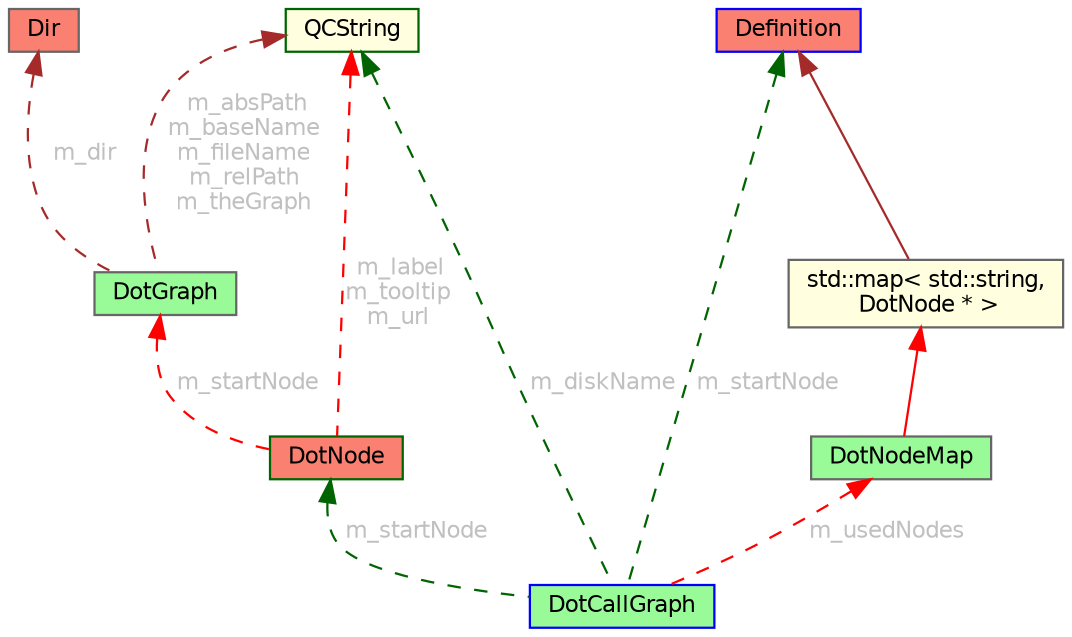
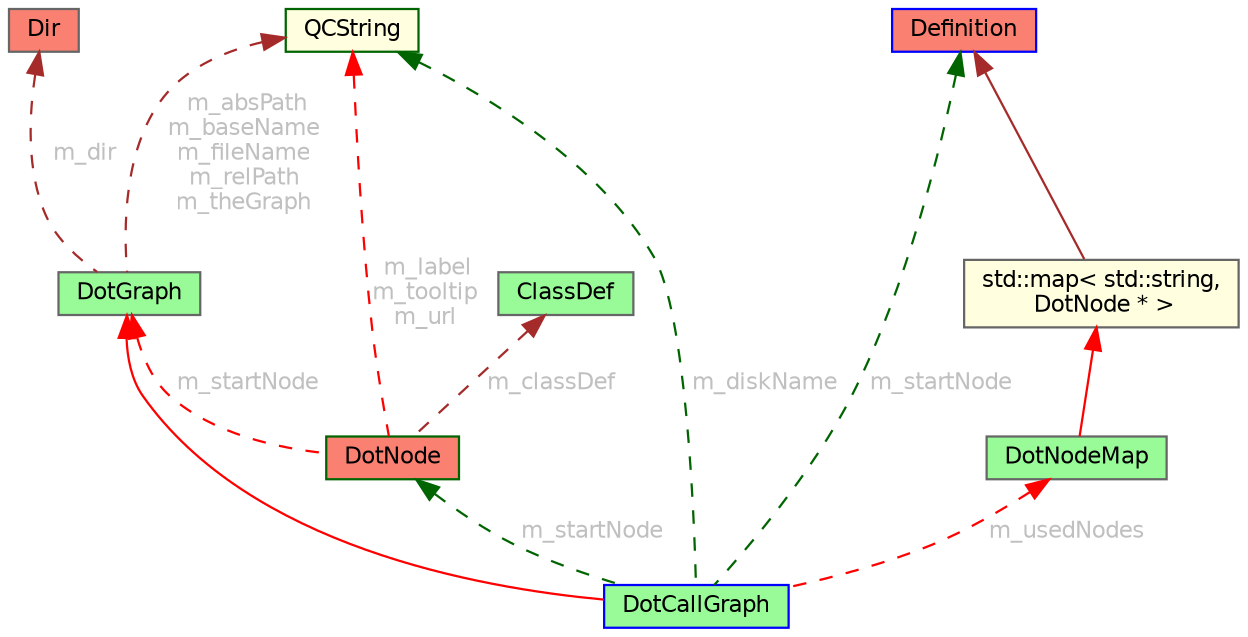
node "ClassDef": added
edge "DotCallGraph" -> "DotGraph": added
